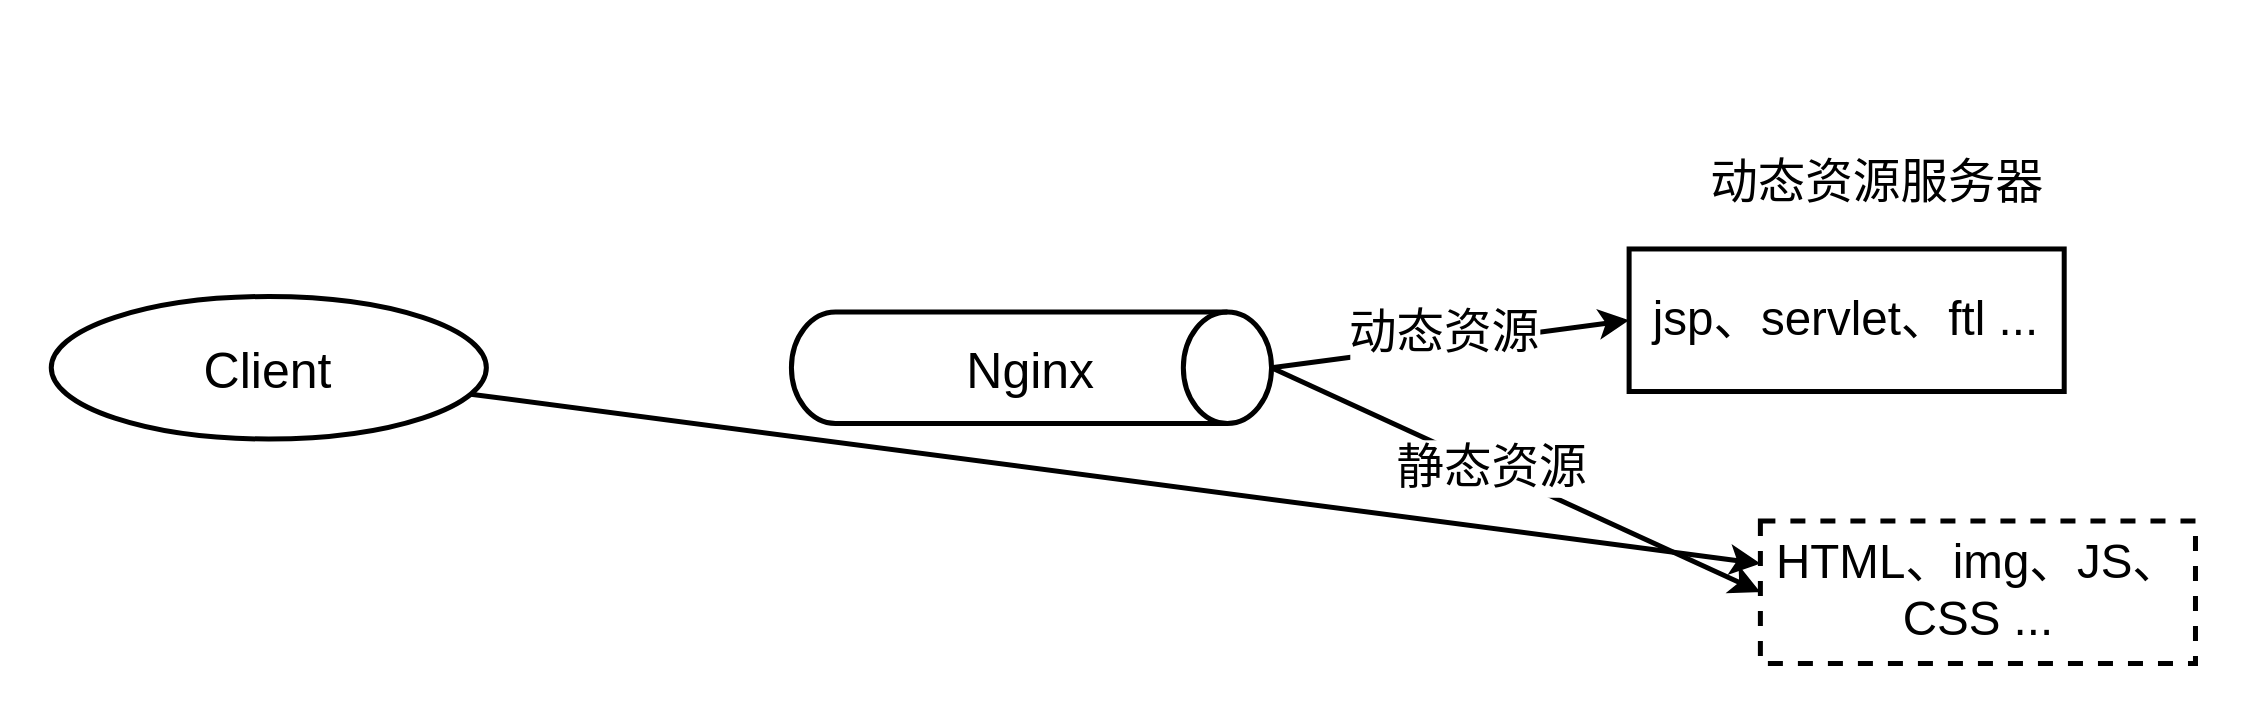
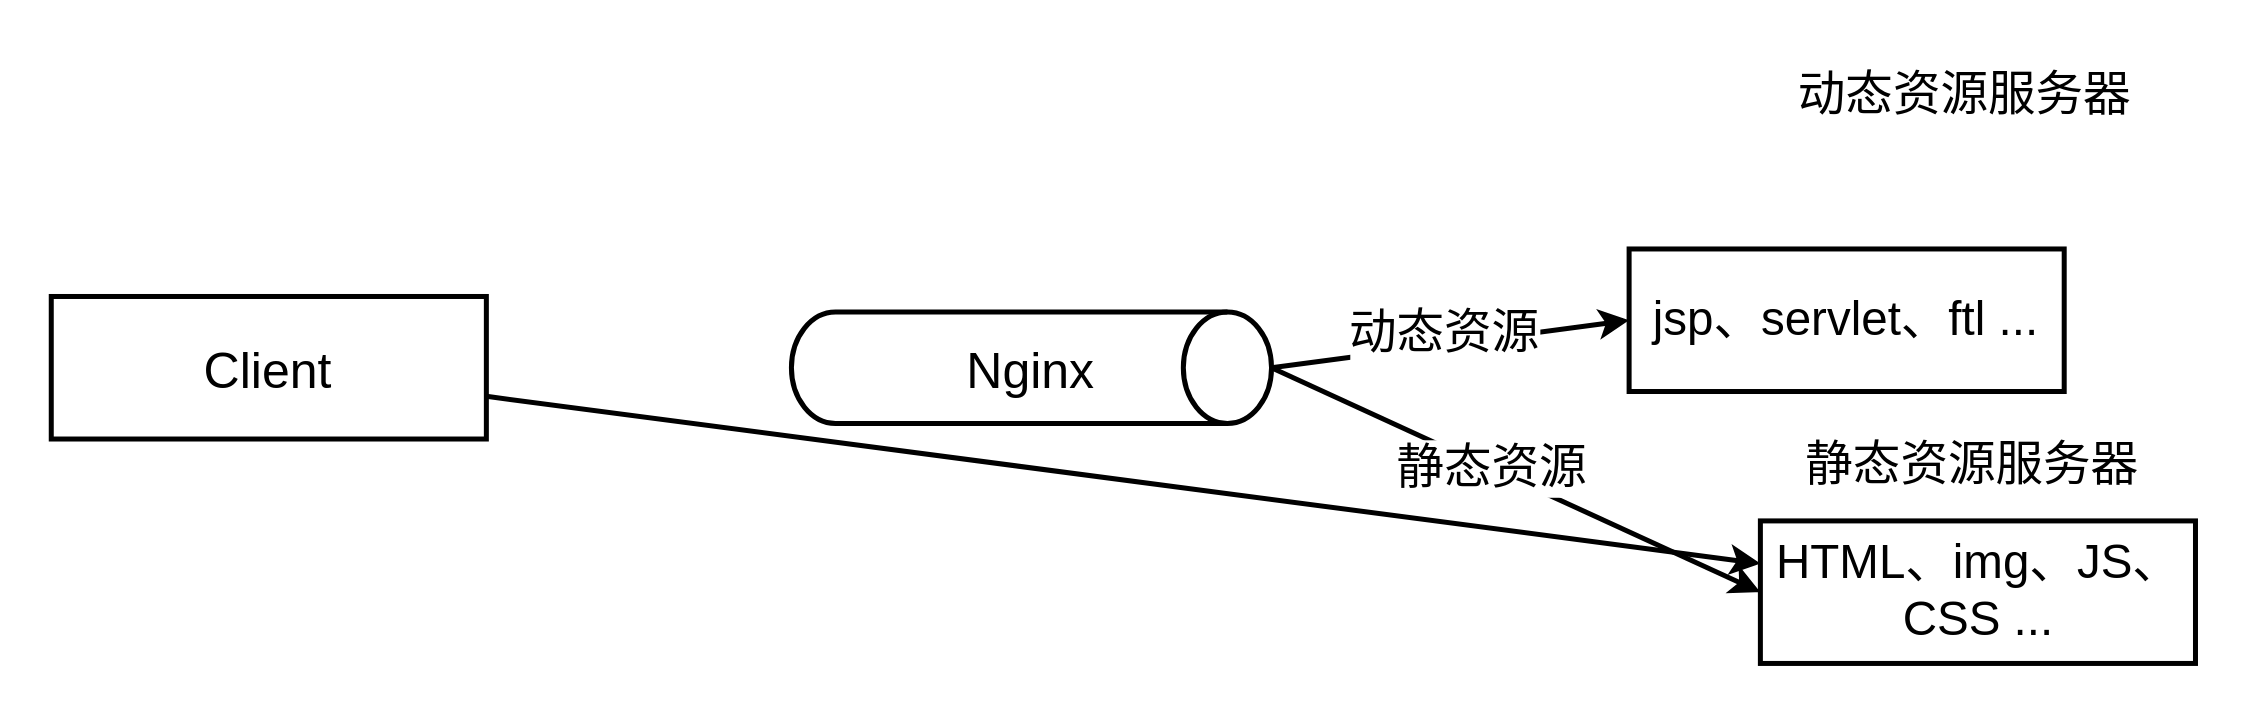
node "动态资源服务器": moved (1878, 183) -> (1965, 95)
node "Client": shape ellipse -> rectangle
node "静态资源服务器": added
node "HTML、img、JS、CSS ...": style dashed -> solid
